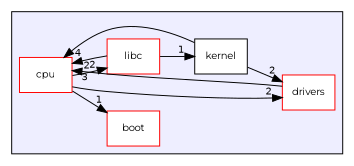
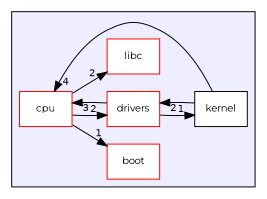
edge "libc" -> "kernel": now "drivers" -> "kernel"
edge "libc" -> "cpu": removed
